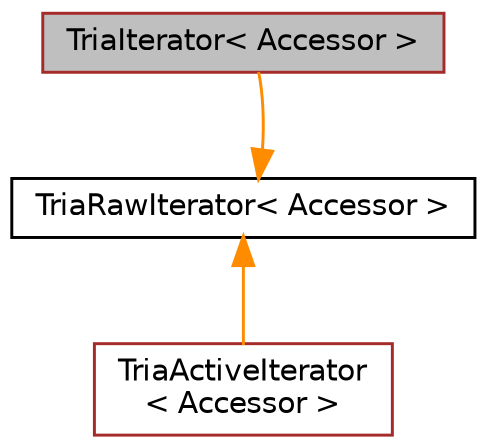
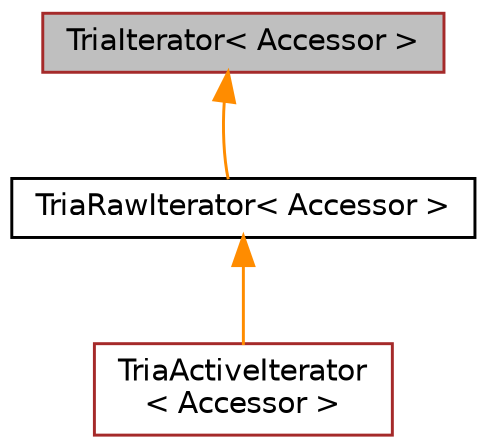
edge "TriaIterator< Accessor >" -> "TriaRawIterator< Accessor >": reversed
